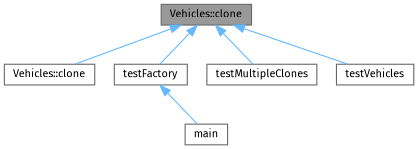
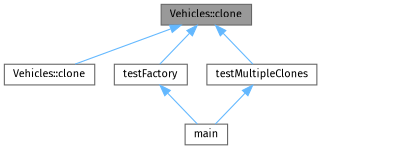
node "testVehicles": removed
edge "main" -> "testMultipleClones": added
